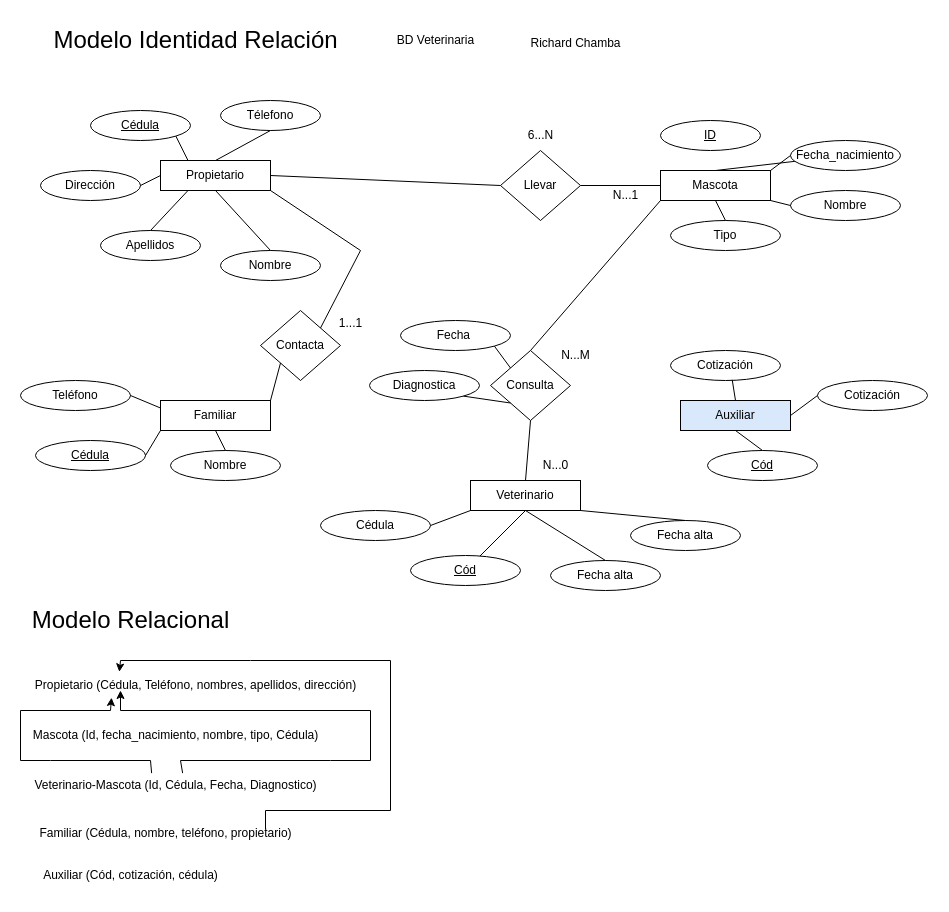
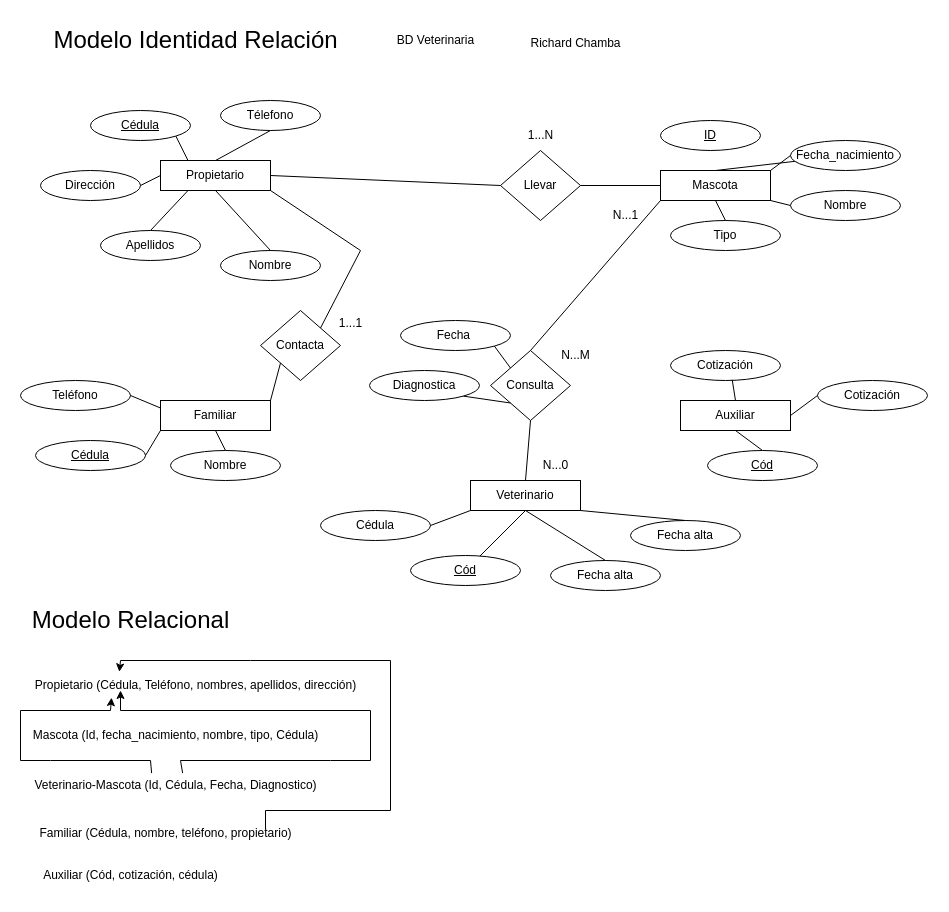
node "6...N": label "6...N" -> "1...N"
node "N...1": moved (626, 196) -> (626, 216)
node "Auxiliar": fillcolor #dae8fc -> #ffffff
